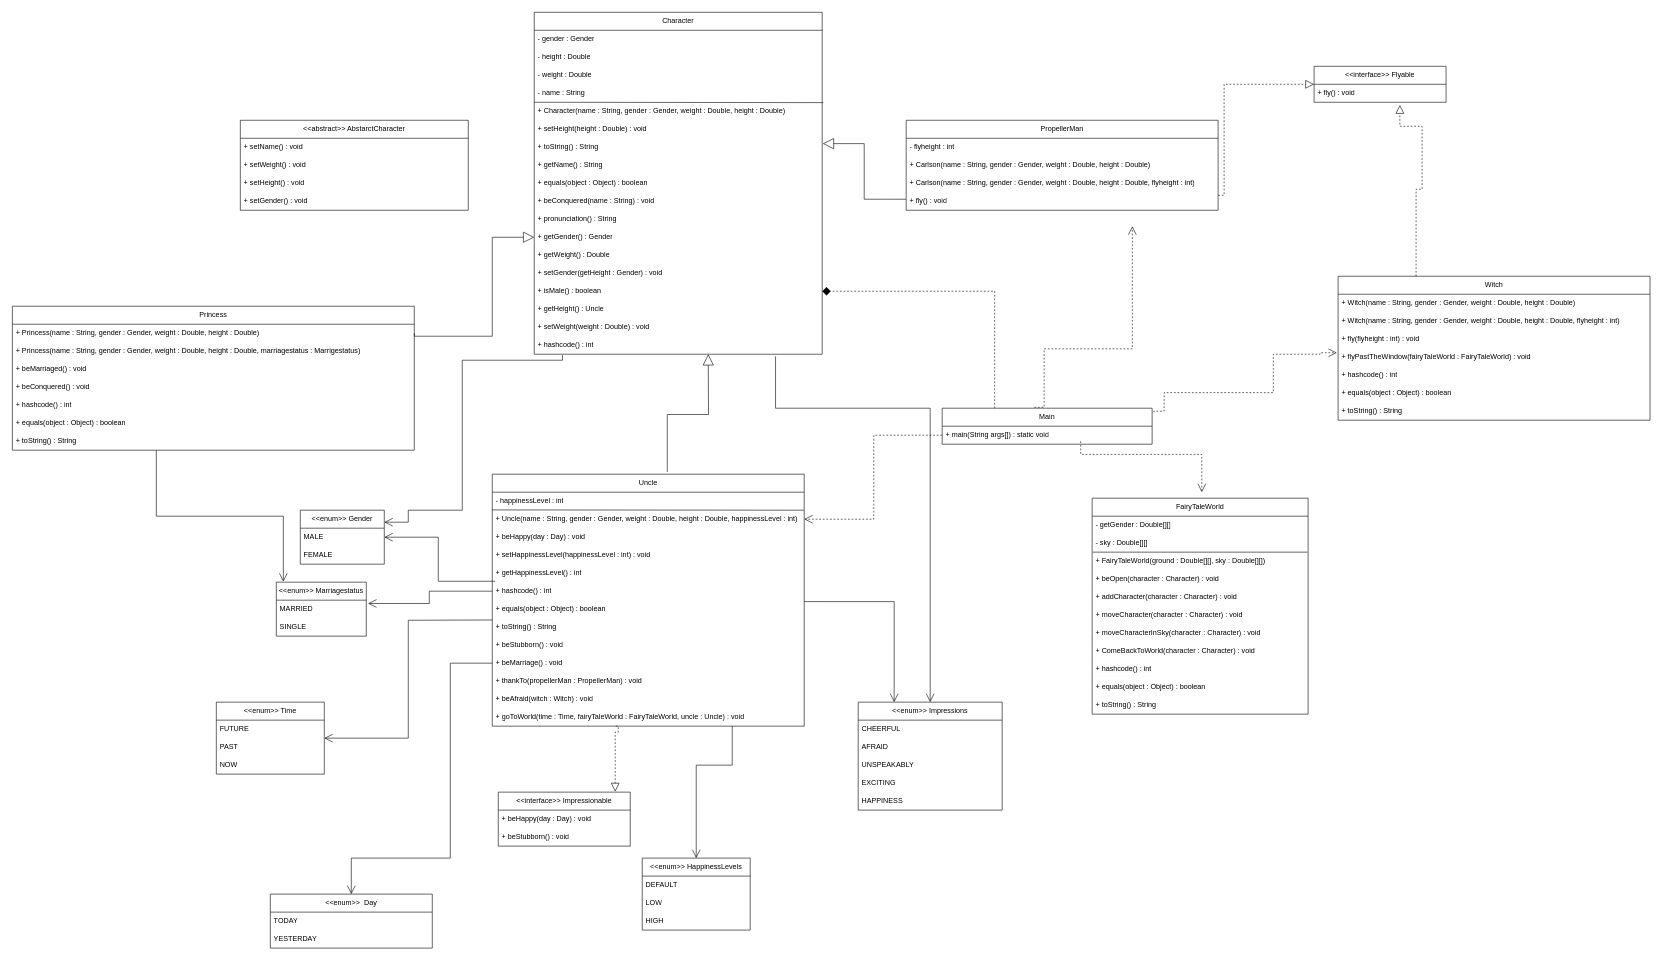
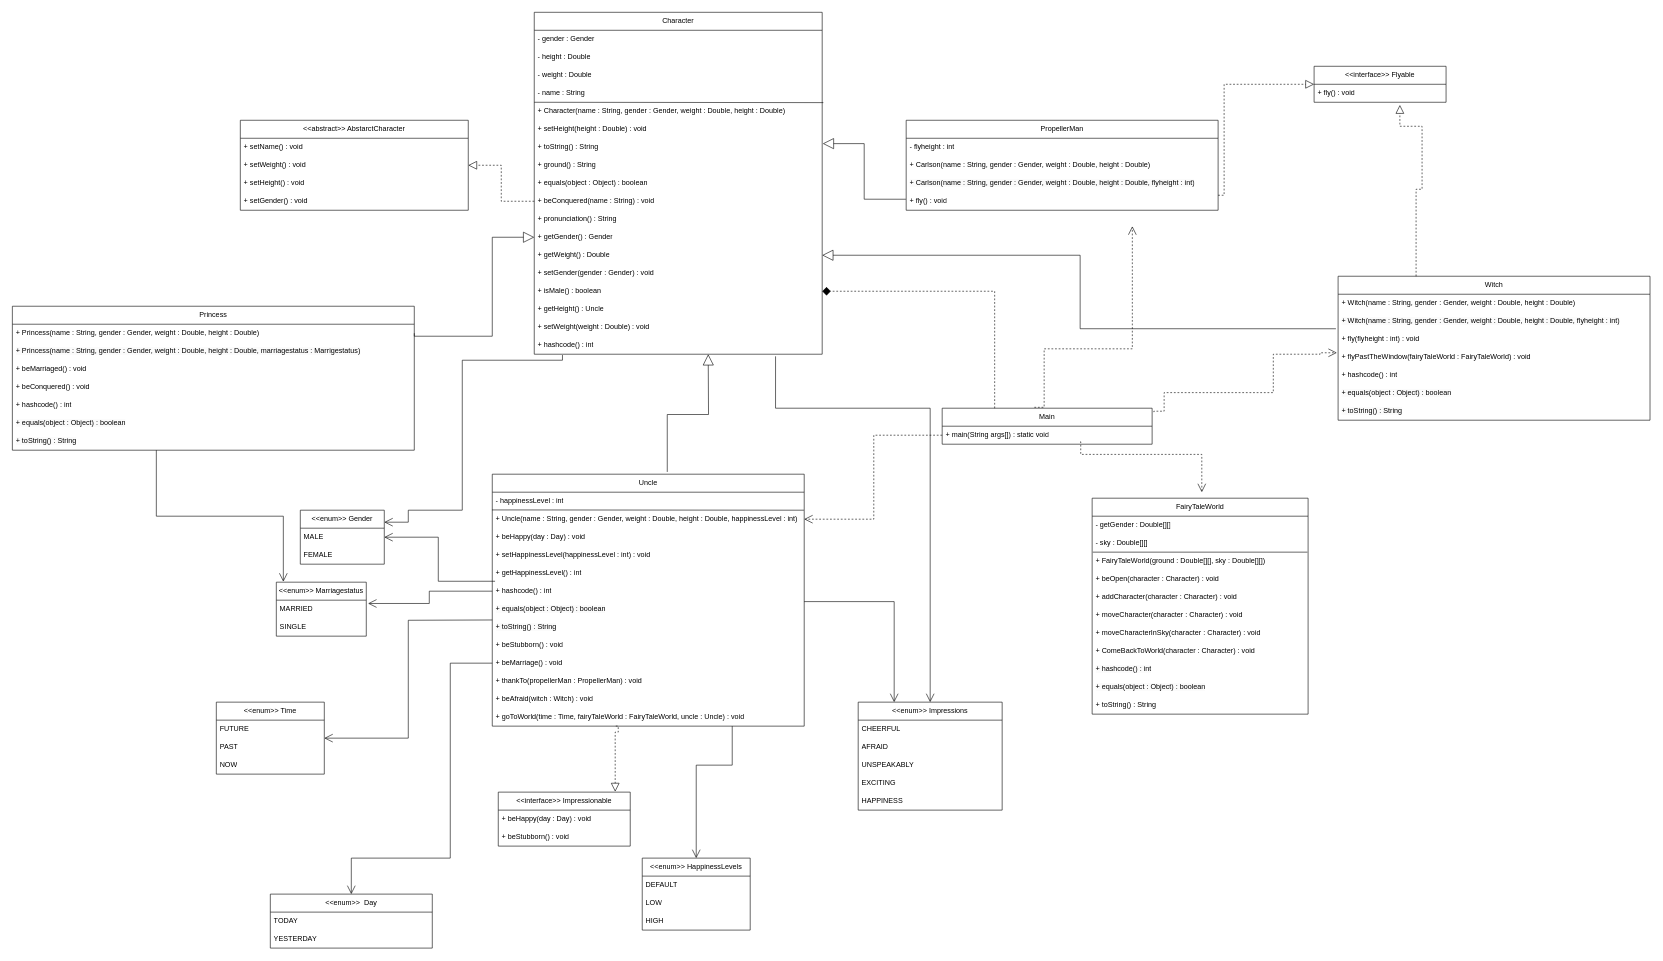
node "+ getName() : String": label "+ getName() : String" -> "+ ground() : String"
edge "+ beConquered(name : String) : void" -> "+ setWeight() : void": added
node "+ setGender(getHeight : Gender) : void": label "+ setGender(getHeight : Gender) : void" -> "+ setGender(gender : Gender) : void"
edge "+ fly(flyheight : int) : void" -> "+ getWeight() : Double": added
